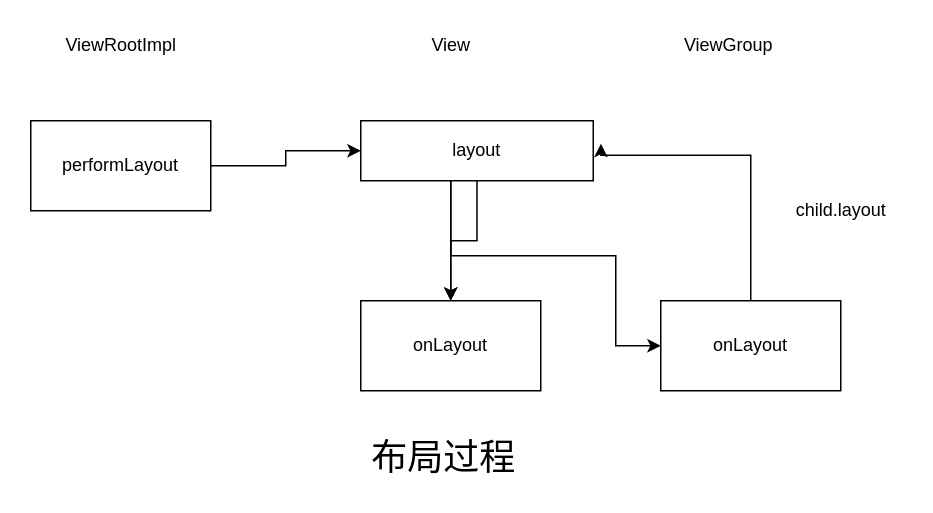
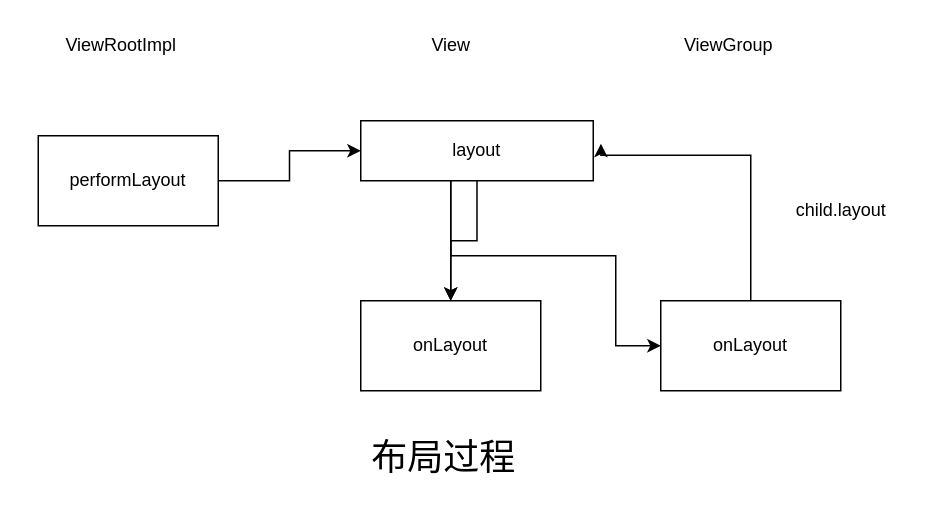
node "performLayout": moved (121, 166) -> (128, 181)
